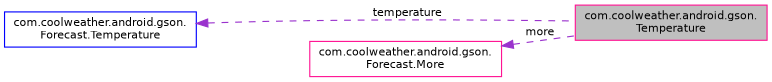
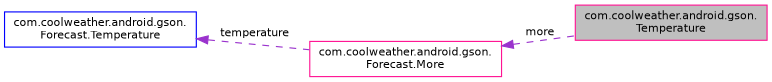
edge "com.coolweather.android.gson. Temperature" -> "com.coolweather.android.gson. Forecast.Temperature": now "com.coolweather.android.gson. Forecast.More" -> "com.coolweather.android.gson. Forecast.Temperature"
